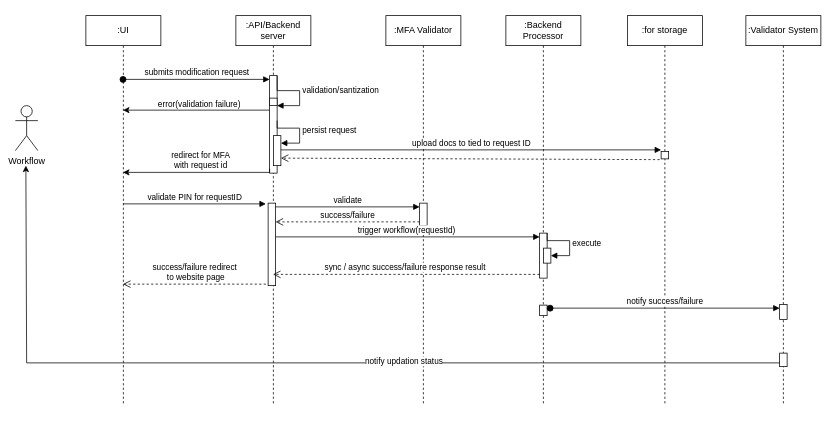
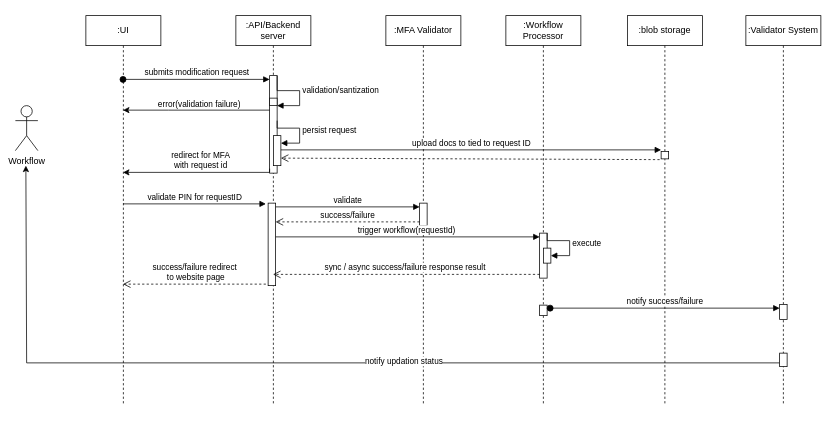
node ":Backend Processor": label ":Backend Processor" -> ":Workflow Processor"
node ":for storage": label ":for storage" -> ":blob storage"
